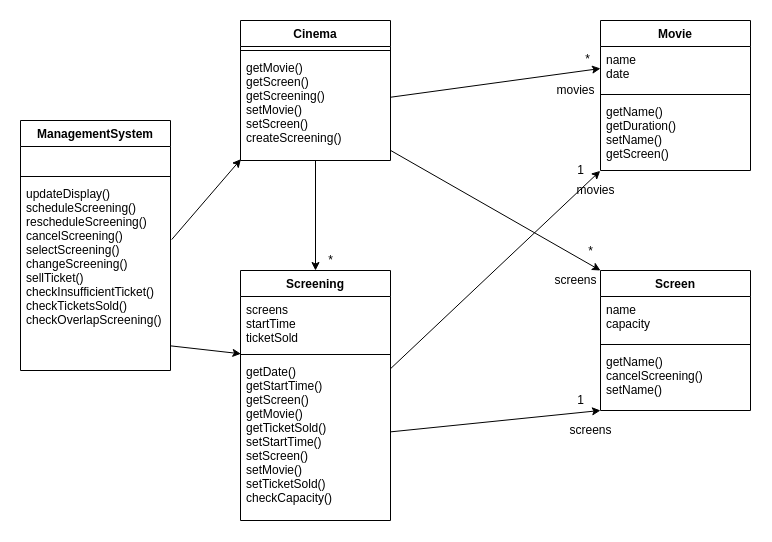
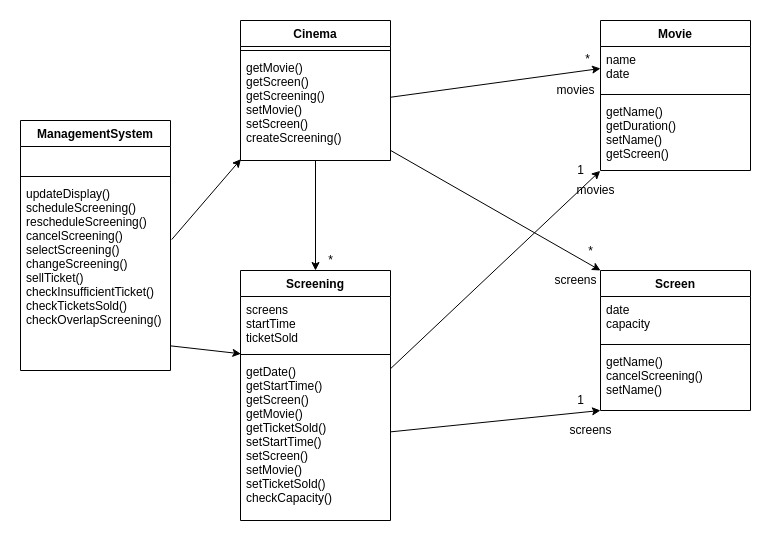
node "name capacity": label "name capacity" -> "date capacity"
